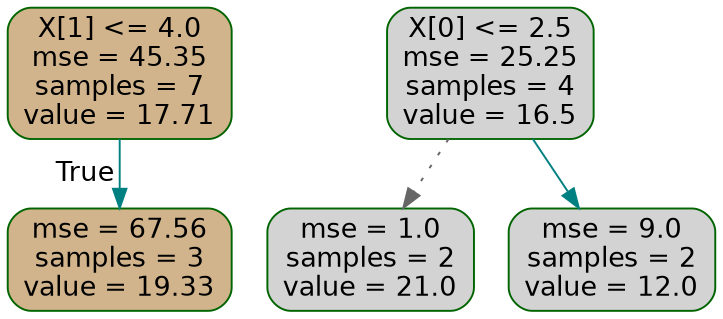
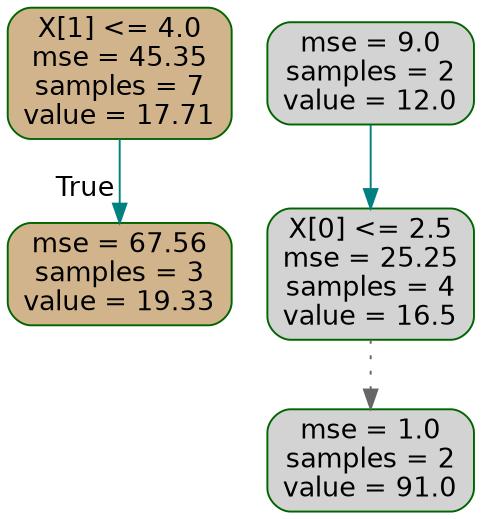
edge "X[0] <= 2.5 mse = 25.25 samples = 4 value = 16.5" -> "mse = 9.0 samples = 2 value = 12.0": reversed
node "mse = 1.0 samples = 2 value = 21.0": label "mse = 1.0 samples = 2 value = 21.0" -> "mse = 1.0 samples = 2 value = 91.0"
